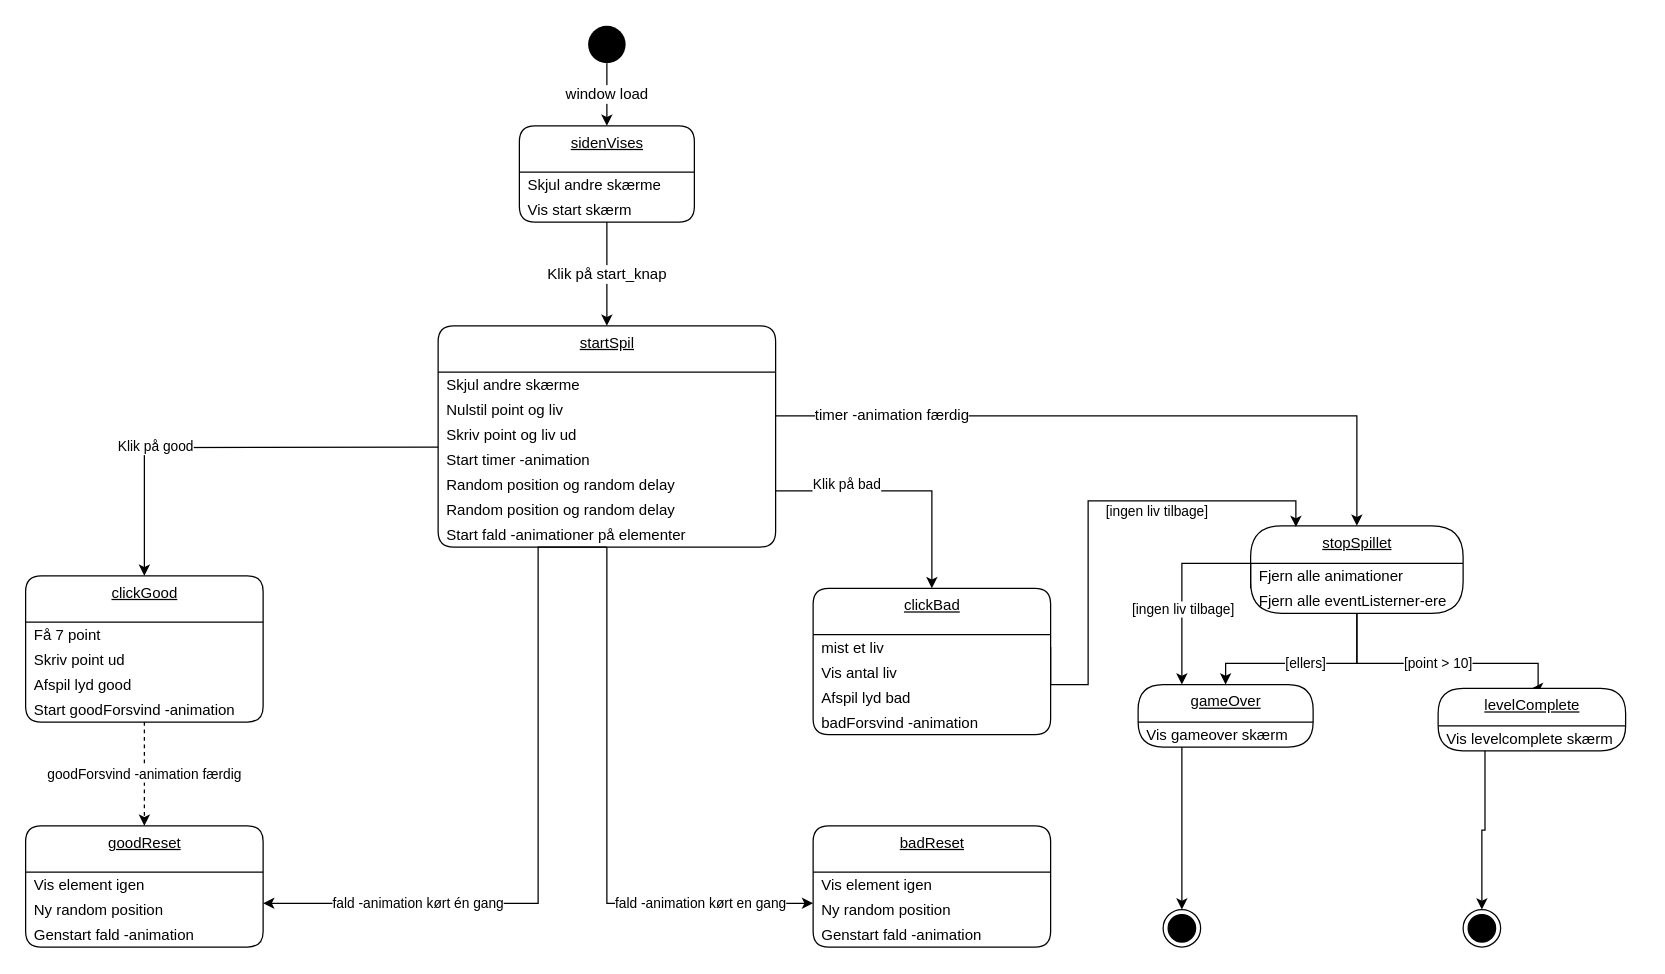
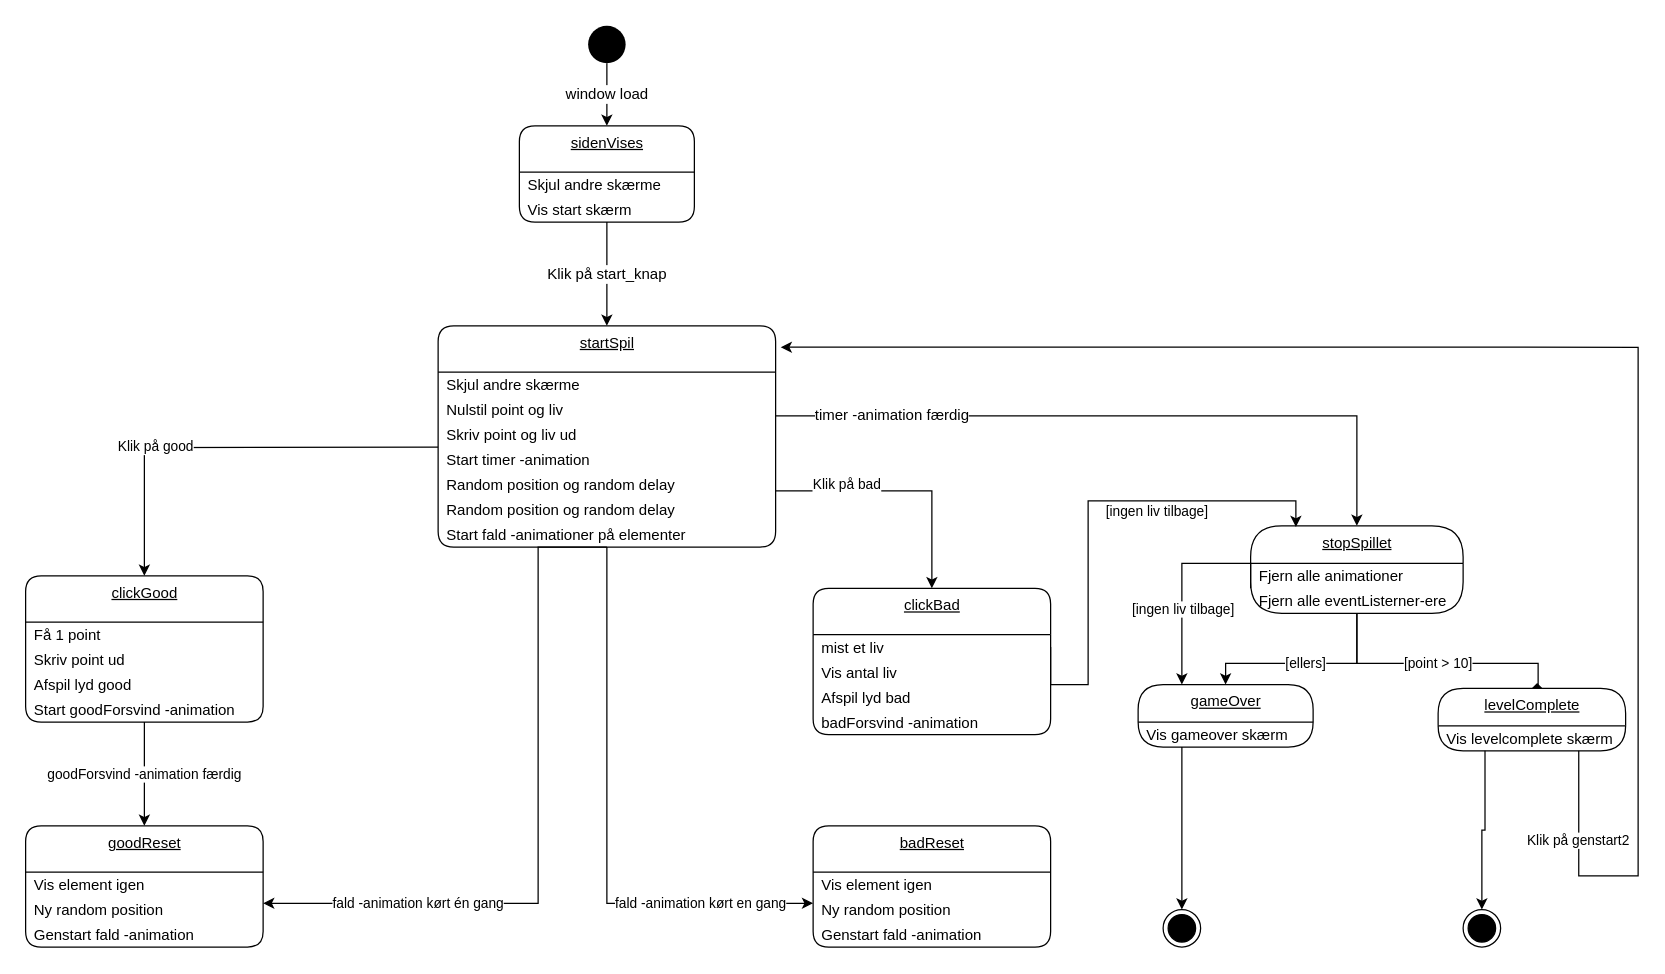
edge "Vis levelcomplete skærm" -> "startSpil": added, label "Klik på genstart2"
node "Få 7 point": label "Få 7 point" -> "Få 1 point"
edge "Fjern alle eventListerner-ere" -> "levelComplete": arrowhead classic -> diamond
edge "Start goodForsvind -animation" -> "goodReset": style dashed -> solid
